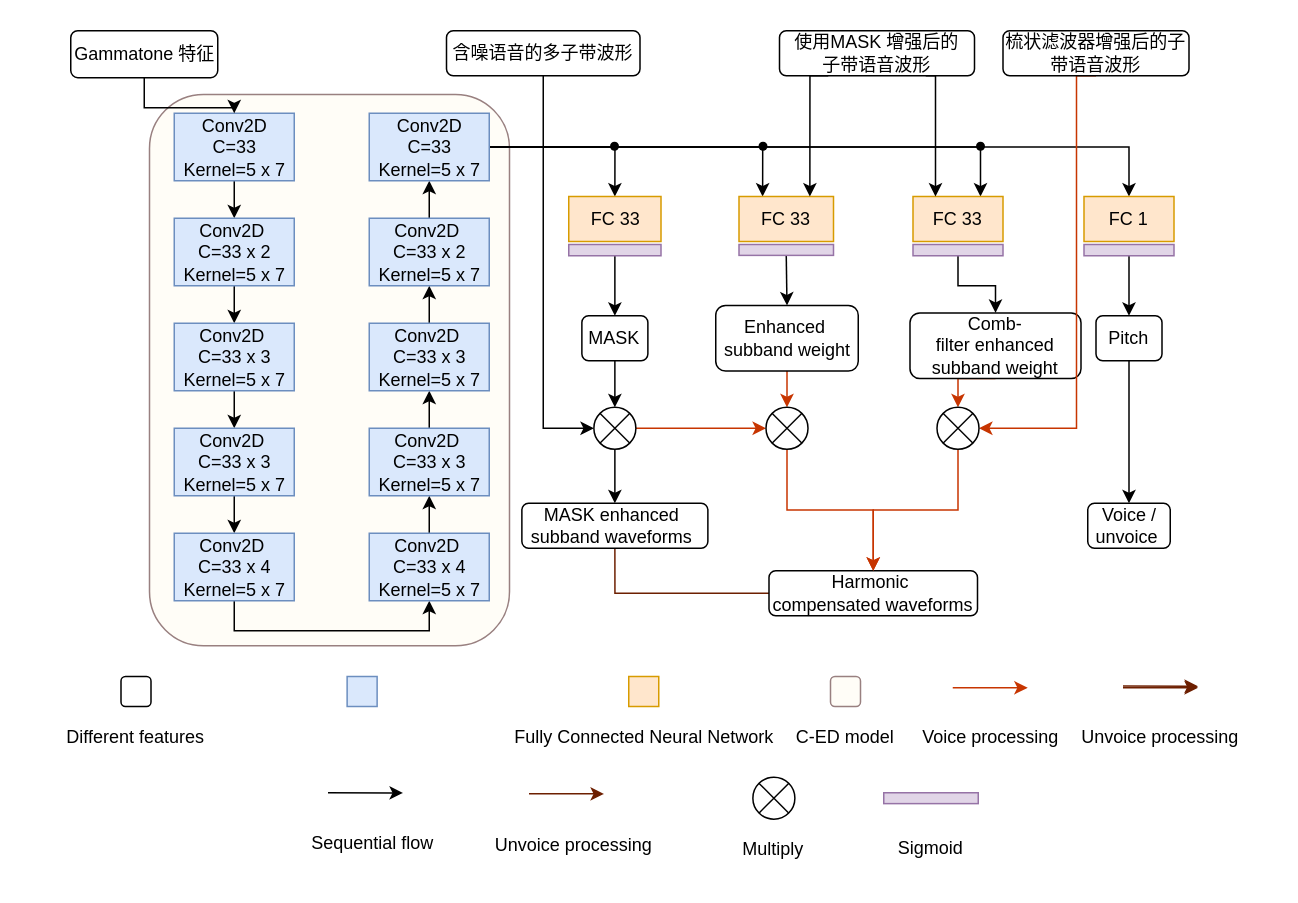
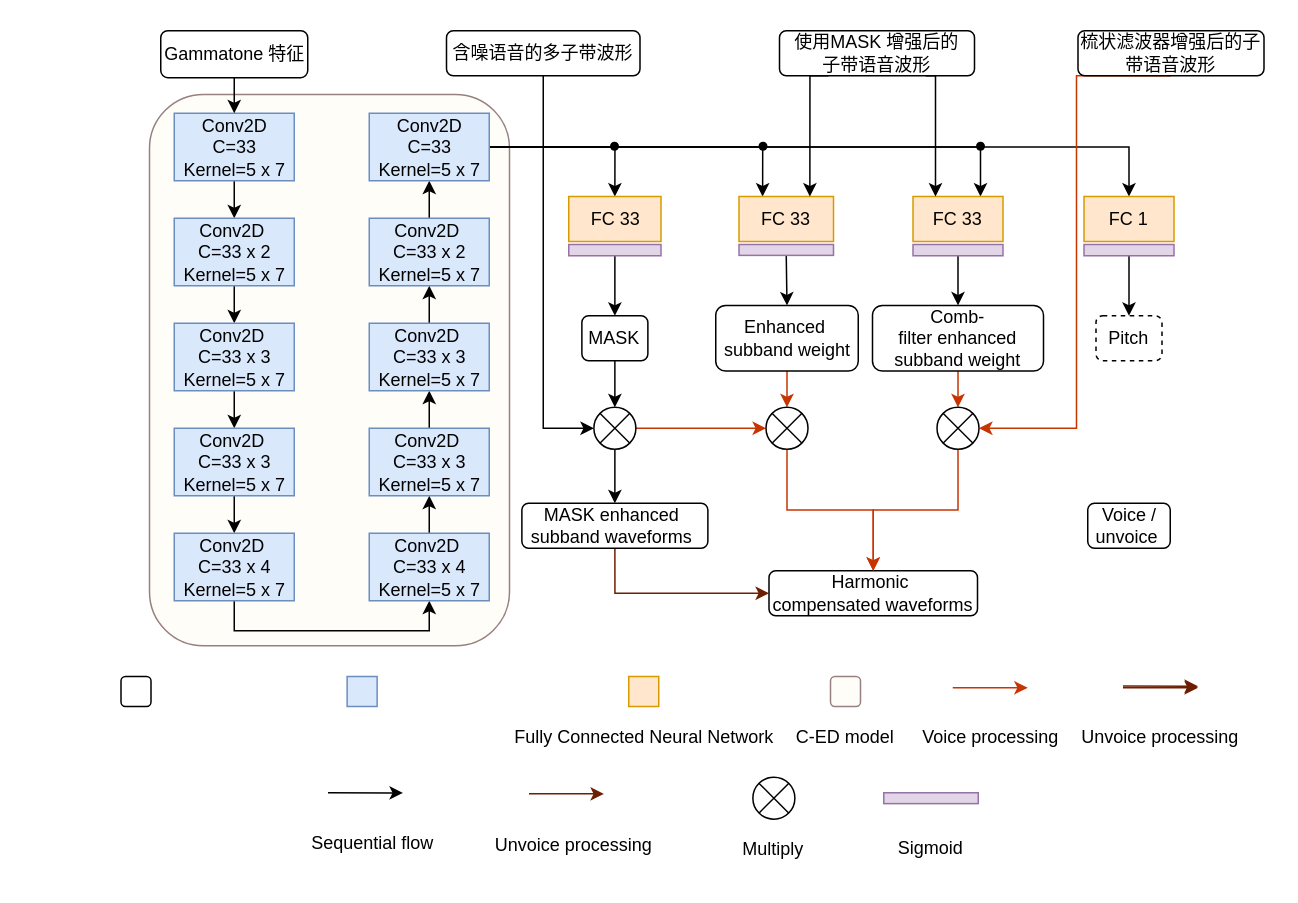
node "梳状滤波器增强后的子带语音波形": moved (1096, 53) -> (1171, 53)
node "Gammatone 特征": moved (144, 54) -> (234, 54)
node "Pitch": style solid -> dashed
node "Comb-filter enhancedsubband weight": moved (995, 346) -> (958, 338)
edge "Pitch" -> "Voice / unvoice": removed
edge "MASK enhanced subband waveforms" -- "Harmonic compensated waveforms": arrowhead none -> classic
node "Different features": removed
